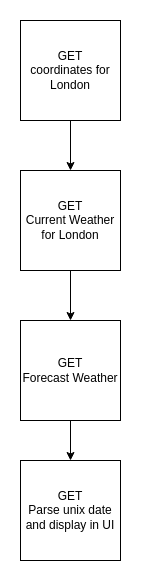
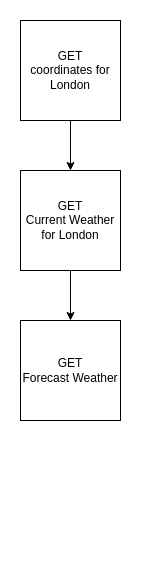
edge "GET Forecast Weather" -> "GET Parse unix date and display in UI": removed
node "GET Parse unix date and display in UI": removed
